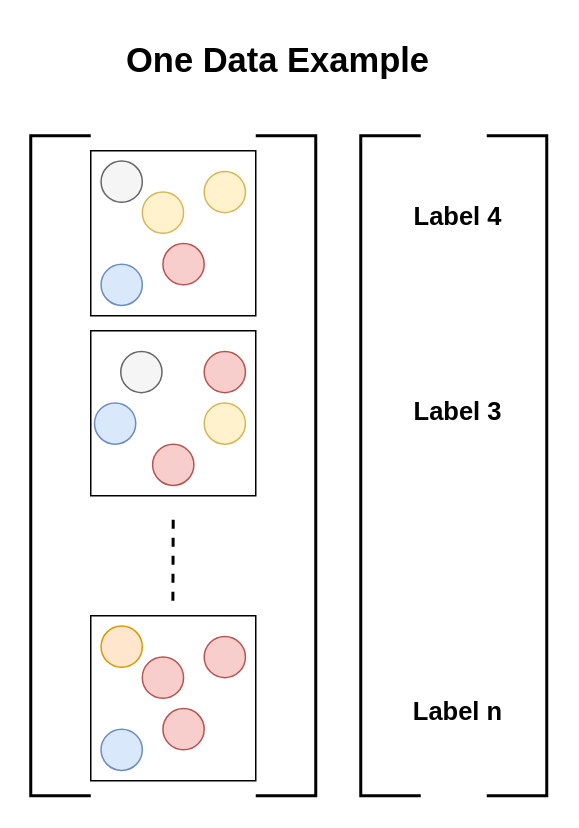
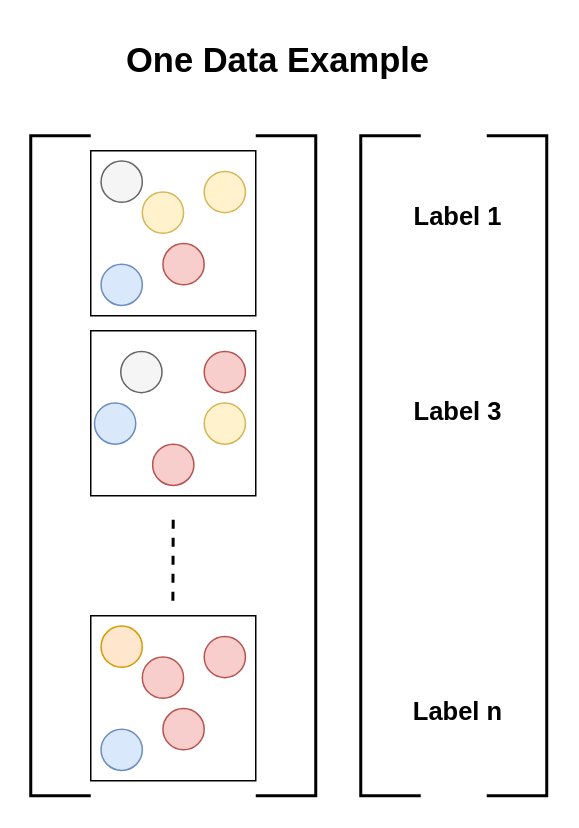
node "Label 4": label "Label 4" -> "Label 1"
